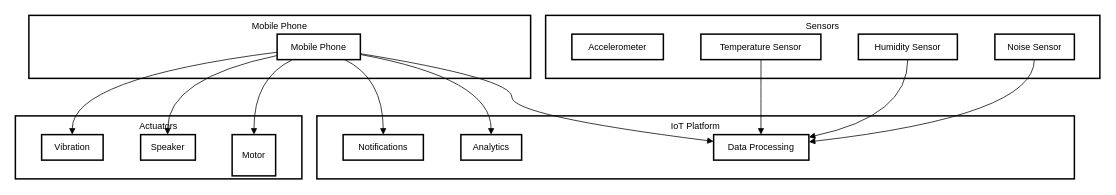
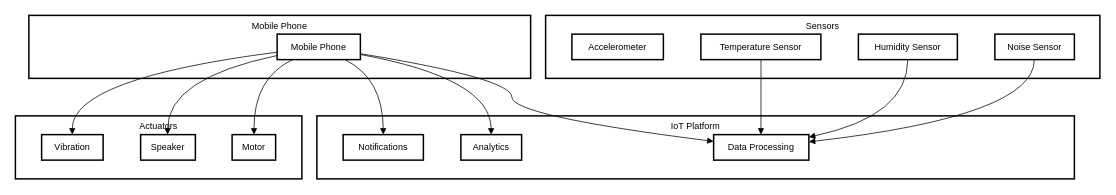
node "Motor": size 44x41 -> 44x26
